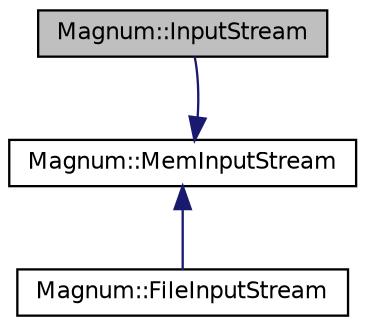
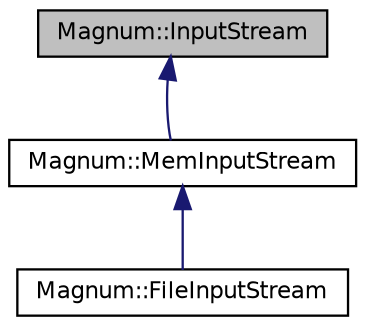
edge "Magnum::InputStream" -> "Magnum::MemInputStream": reversed
